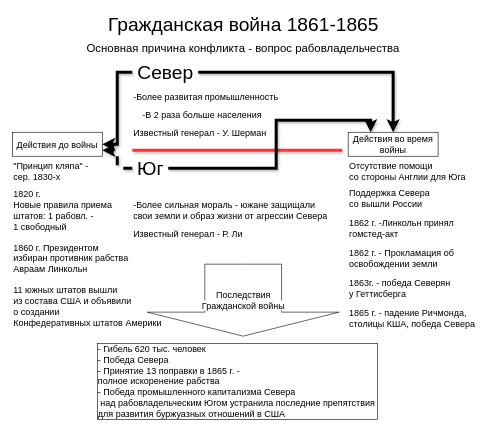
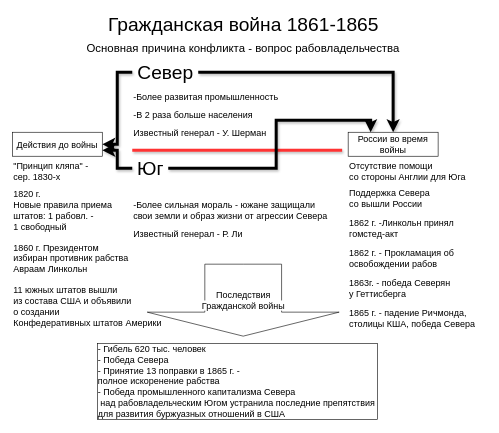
node "-В 2 раза больше населения": moved (204, 114) -> (195, 114)
node "Действия во время войны": label "Действия во время войны" -> "России во время войны"
edge "Юг" -> "Действия до войны": style dashed -> solid
node "1862 г. - Прокламация об освобождении земли": label "1862 г. - Прокламация об освобождении земли" -> "1862 г. - Прокламация об освобождении рабов"
